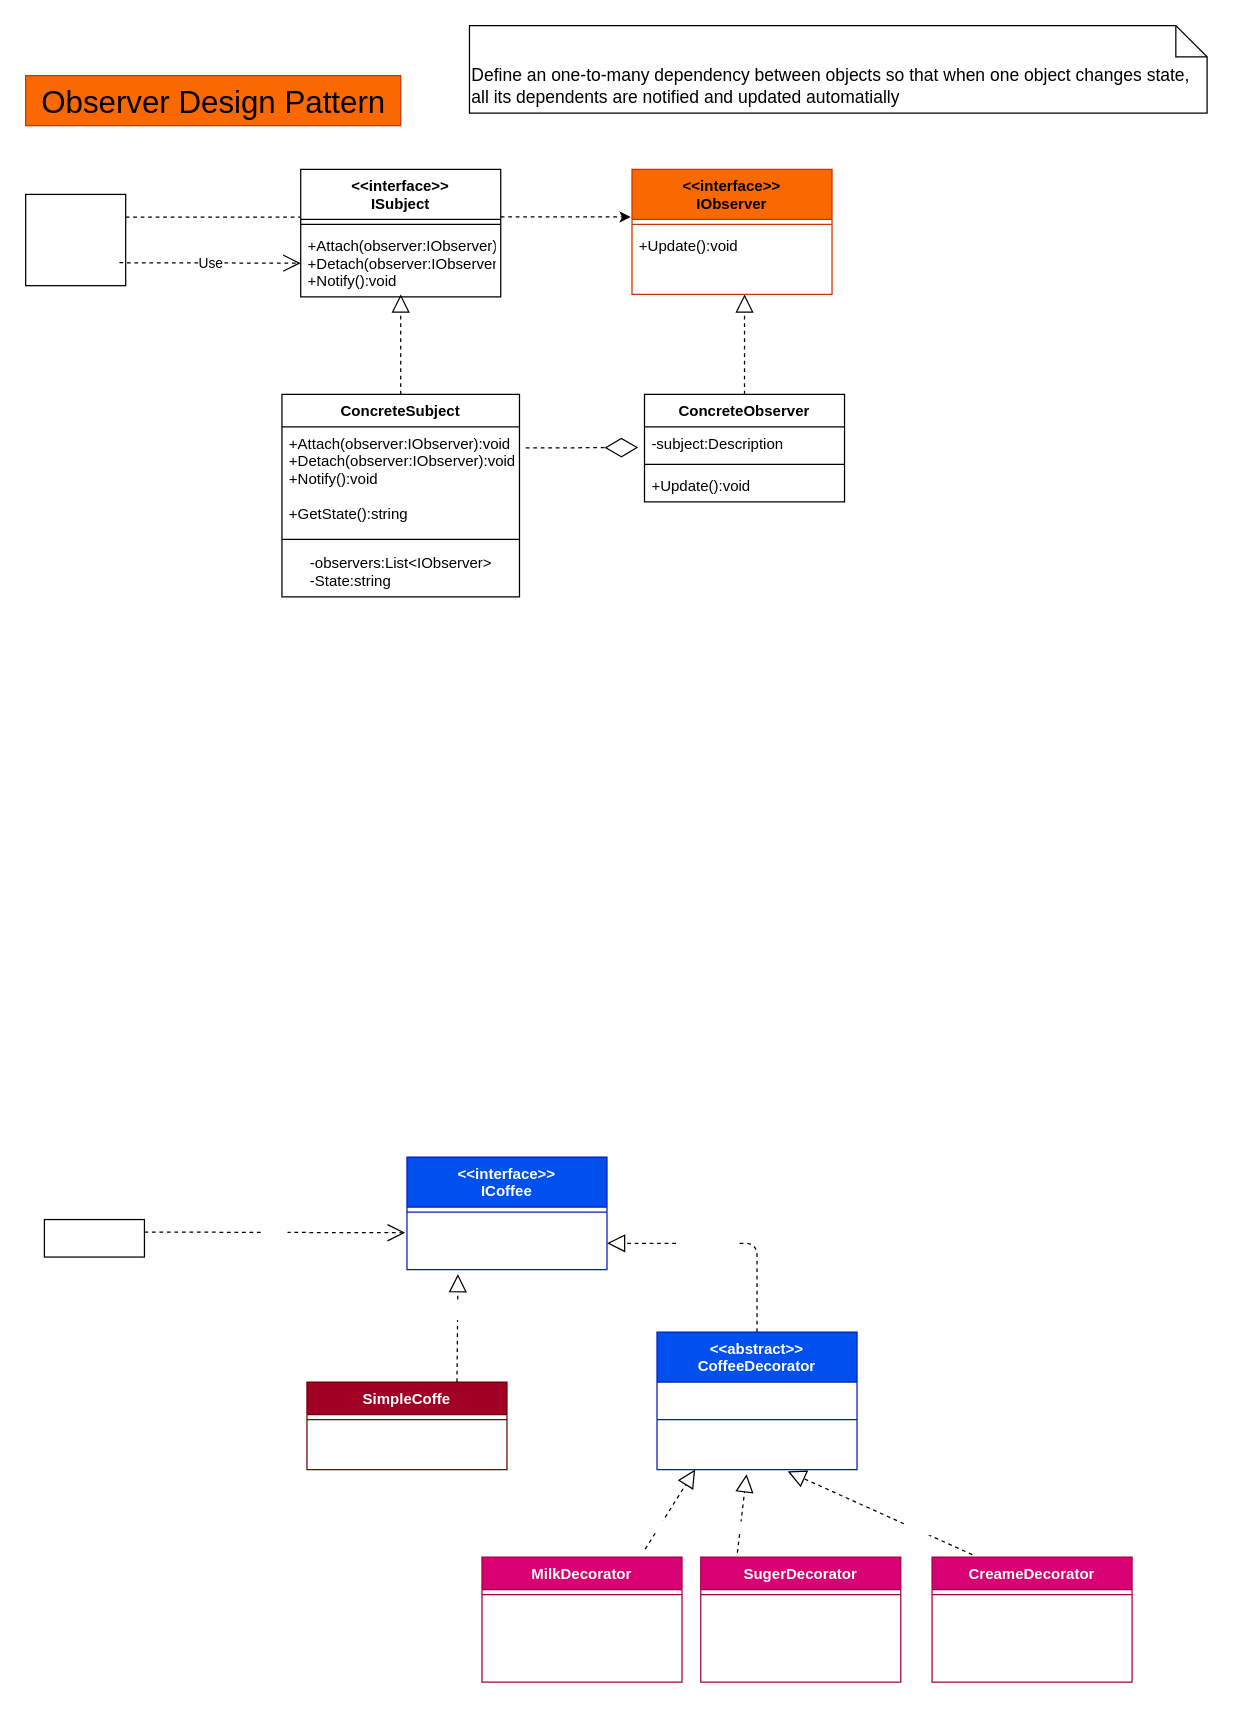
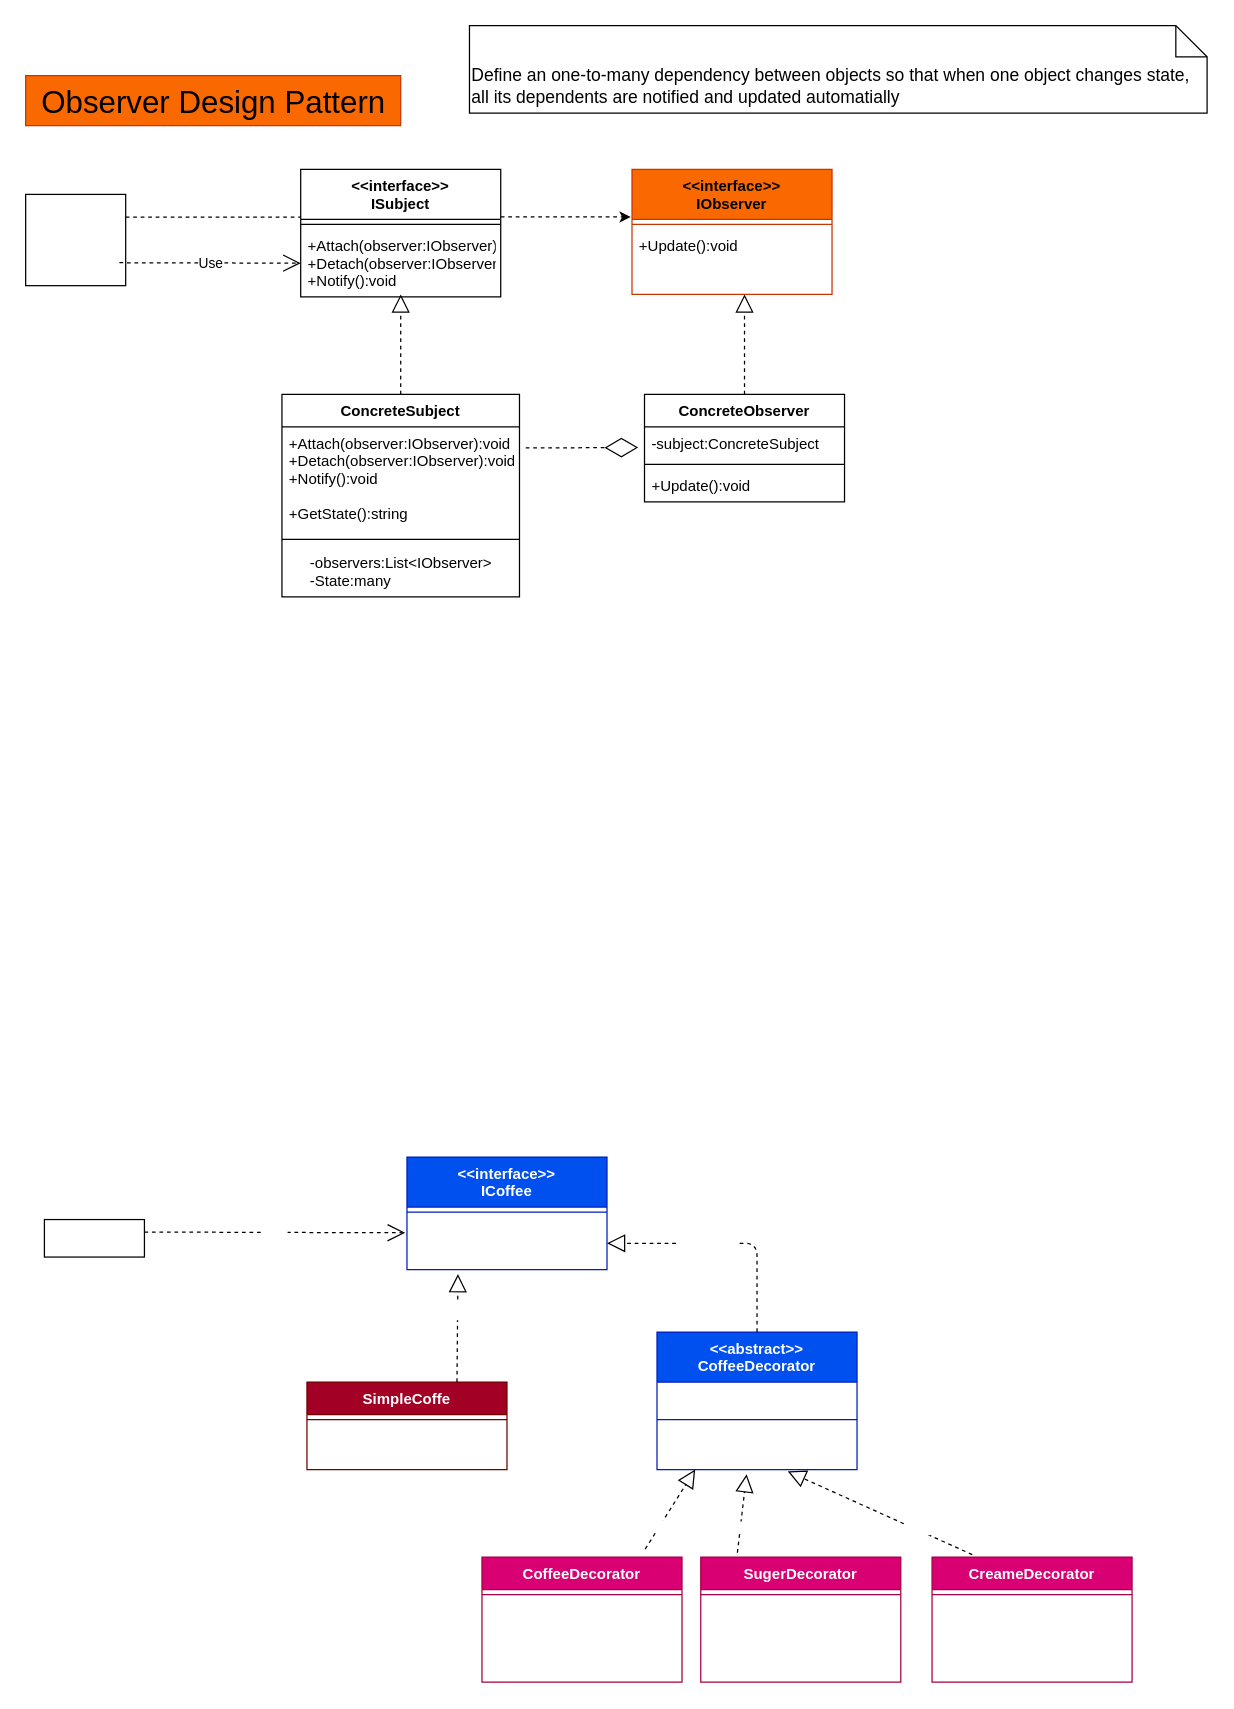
node "-subject:Description": label "-subject:Description" -> "-subject:ConcreteSubject"
node "-observers:List<IObserver> -State:string": label "-observers:List<IObserver> -State:string" -> "-observers:List<IObserver> -State:many"
node "MilkDecorator": label "MilkDecorator" -> "CoffeeDecorator"
